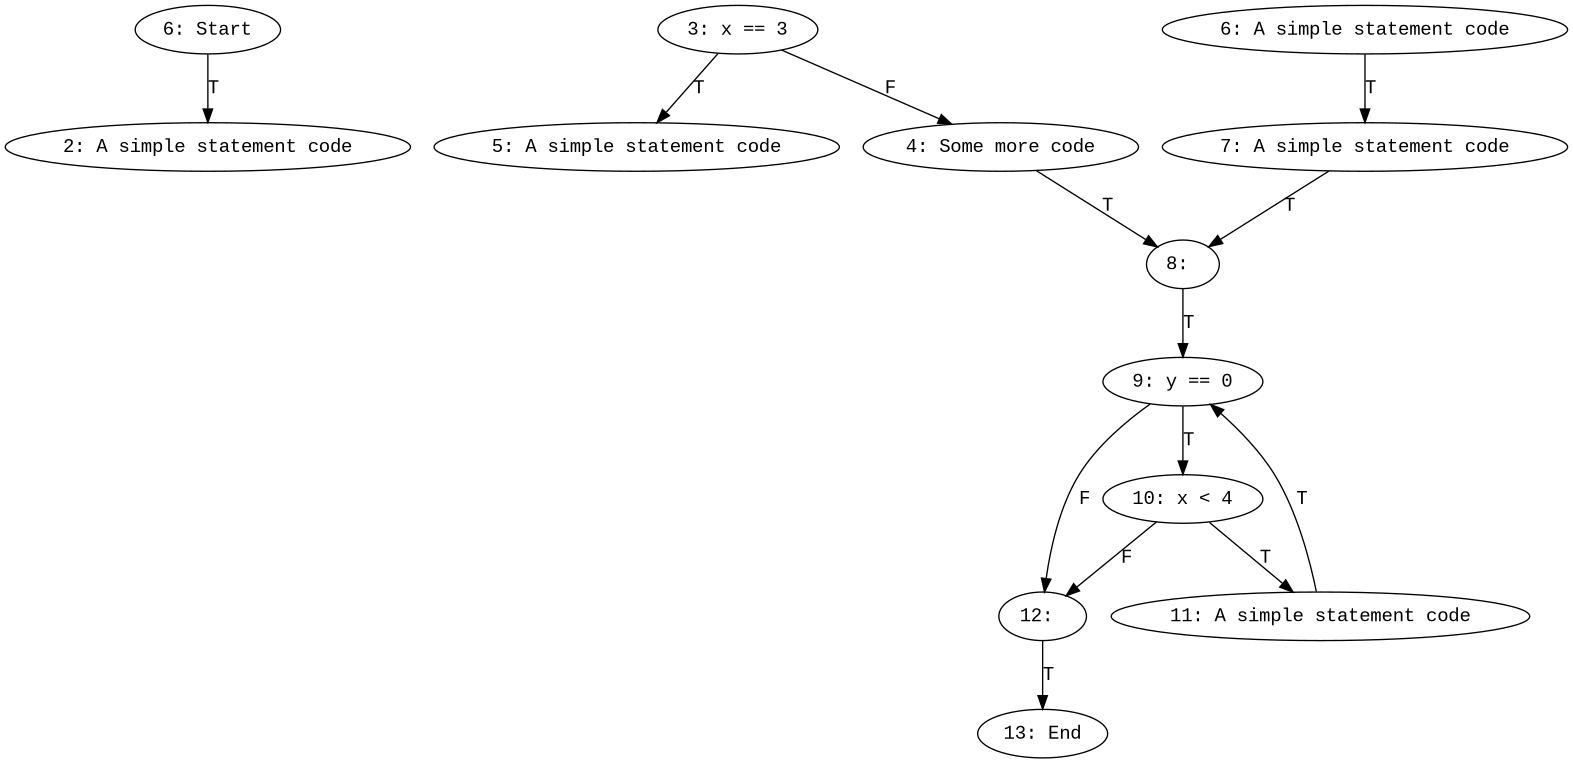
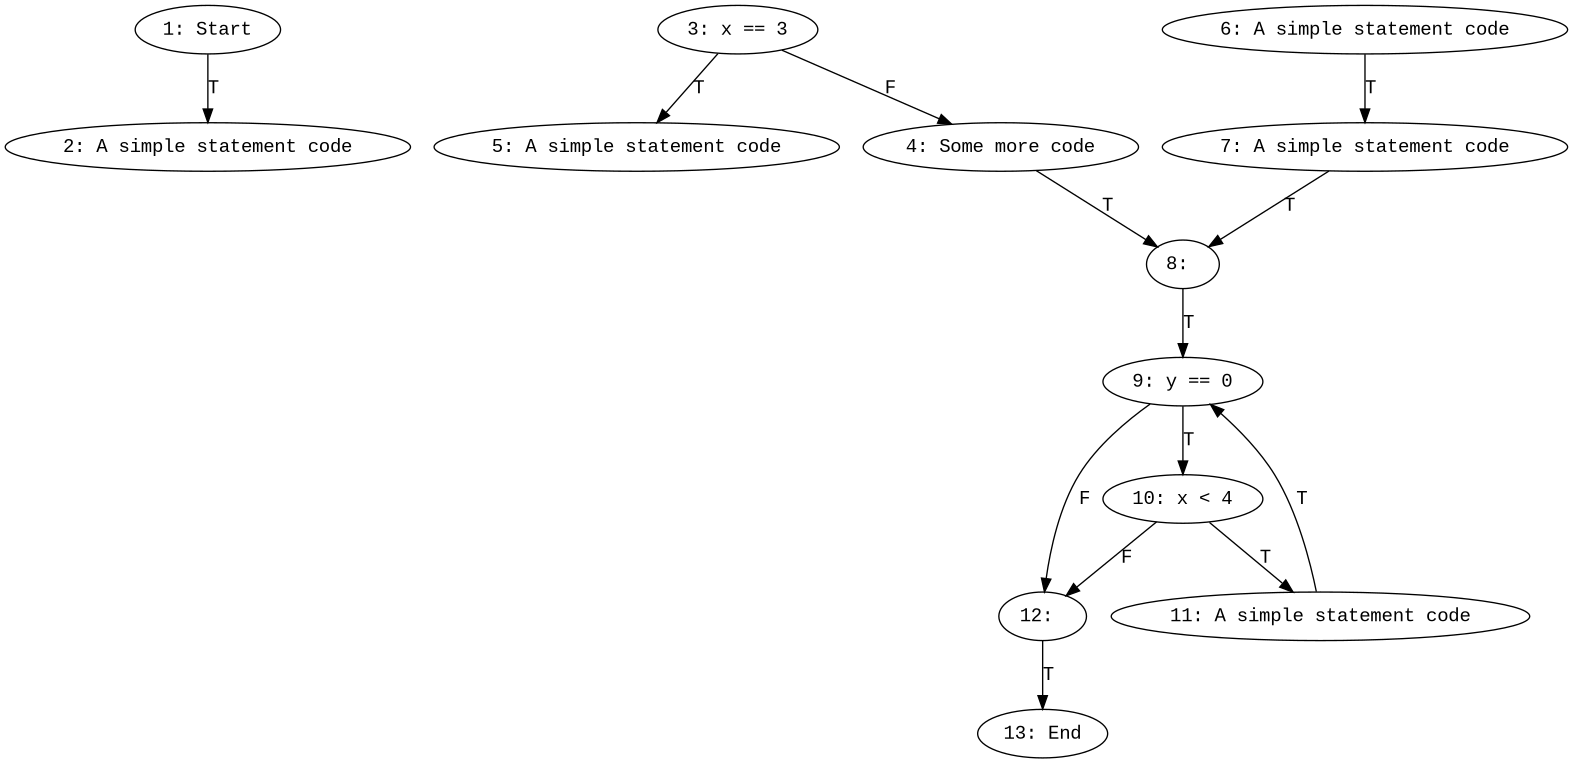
node "6: Start": label "6: Start" -> "1: Start"
